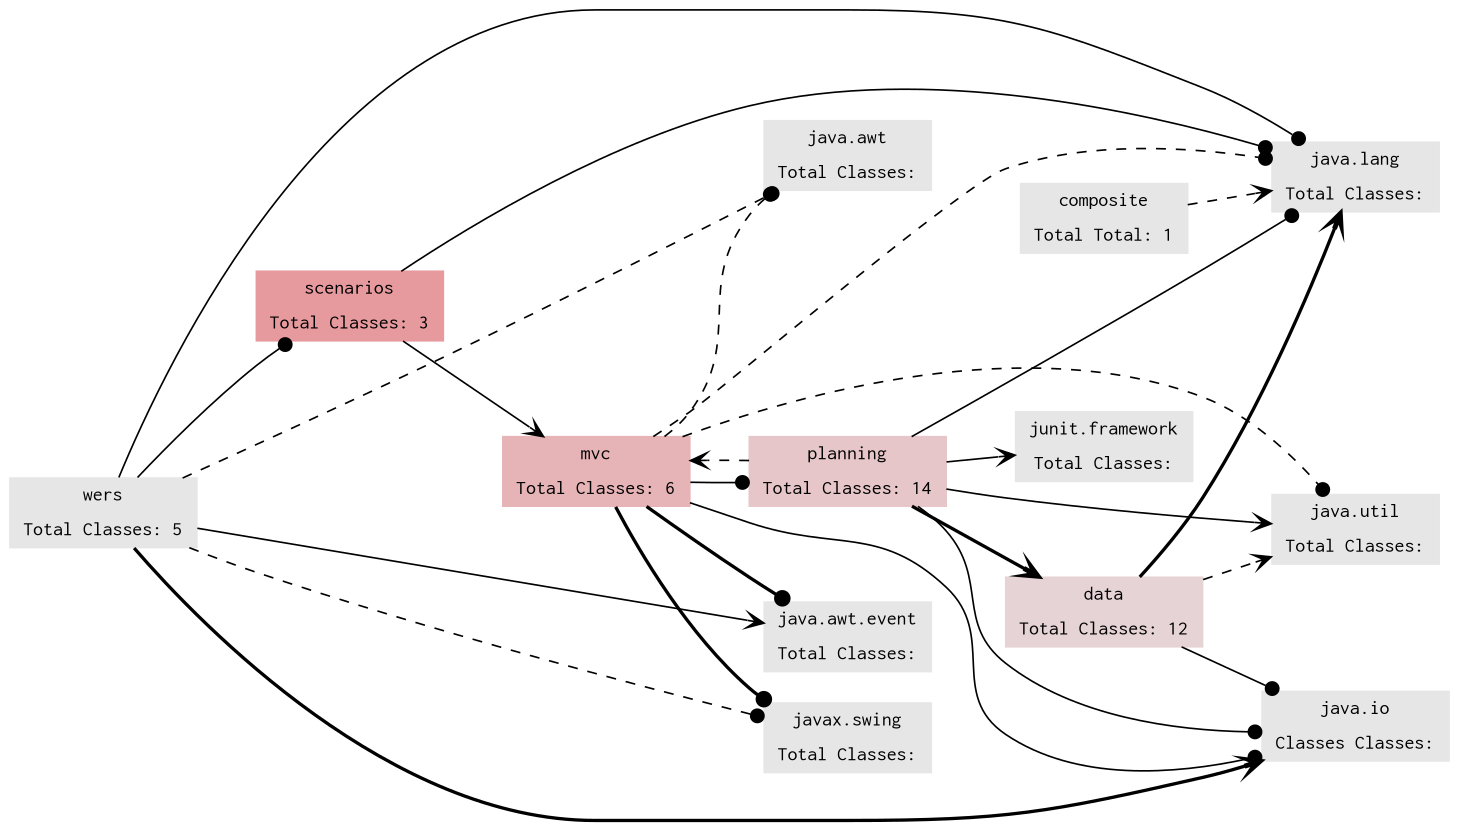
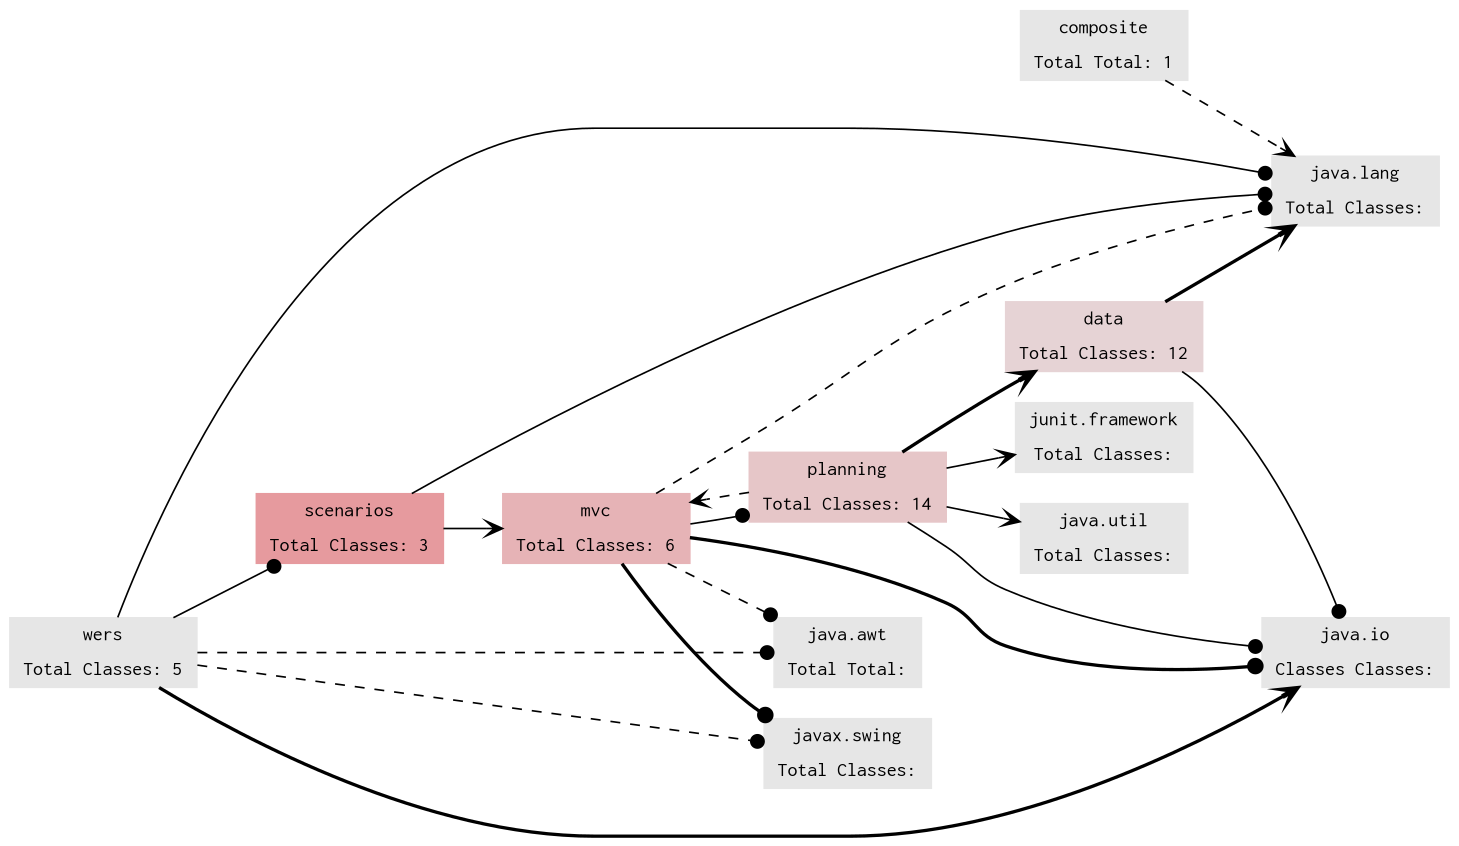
node "java.awt": text "Total Classes:" -> "Total Total:"
edge "planning" -> "java.lang": removed
edge "mvc" -> "java.util": removed
edge "data" -> "java.util": removed
node "java.awt.event": removed
edge "mvc" -> "java.io": style solid -> bold
